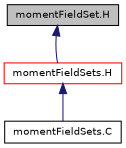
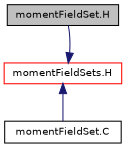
edge "momentFieldSets.H" -> "momentFieldSet.H": reversed
node "momentFieldSets.C": label "momentFieldSets.C" -> "momentFieldSet.C"
